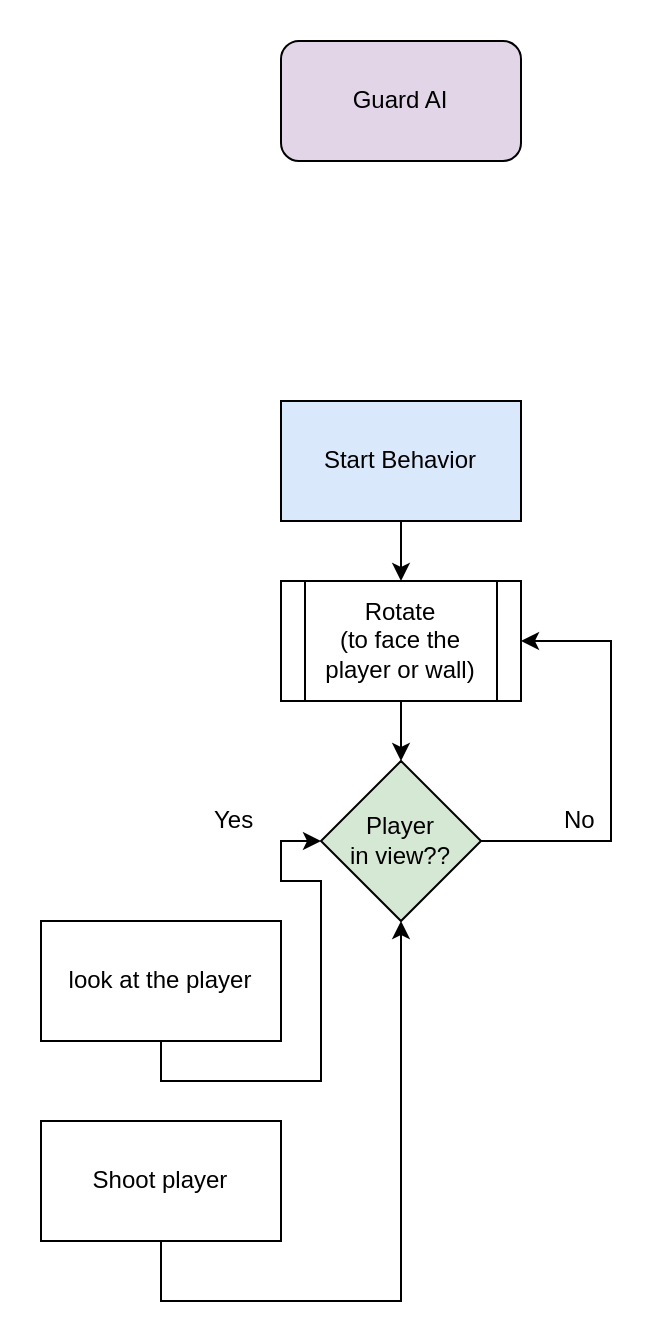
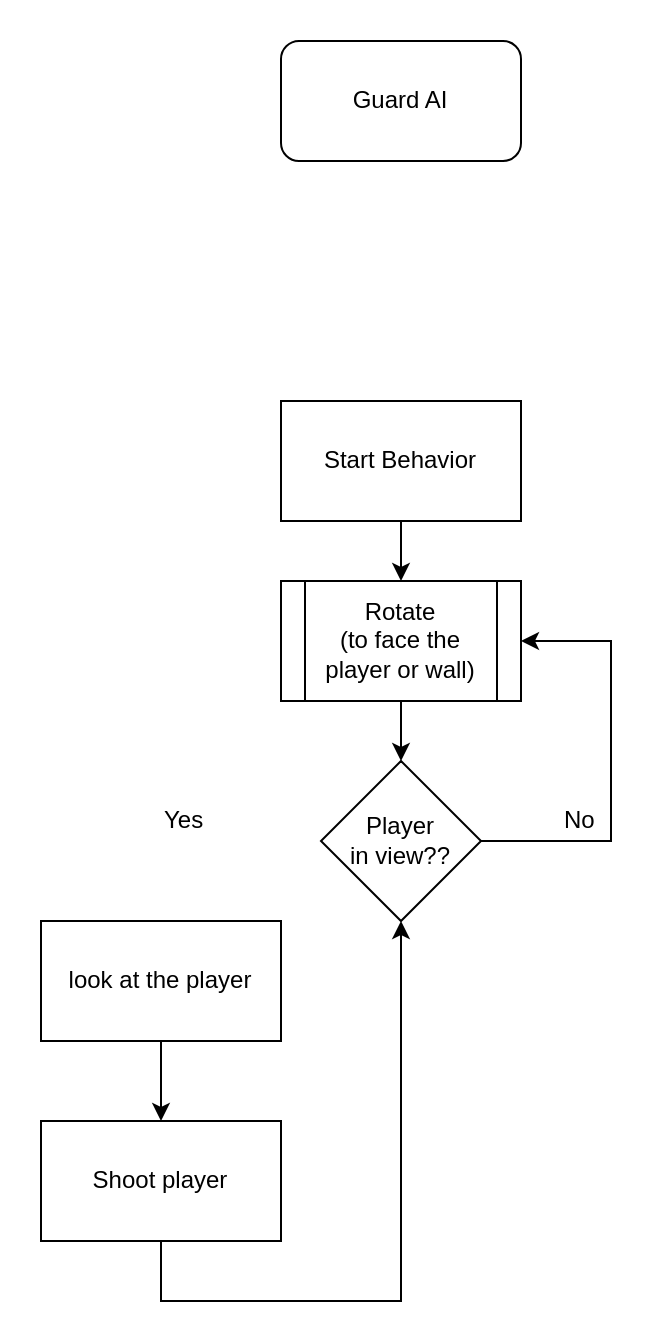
node "Guard AI": fillcolor #e1d5e7 -> #ffffff
node "Start Behavior": fillcolor #dae8fc -> #ffffff
node "Yes": moved (251, 821) -> (201, 821)
node "Player in view??": fillcolor #d5e8d4 -> #ffffff
edge "look at the player" -> "Player in view??": now "look at the player" -> "Shoot player"
